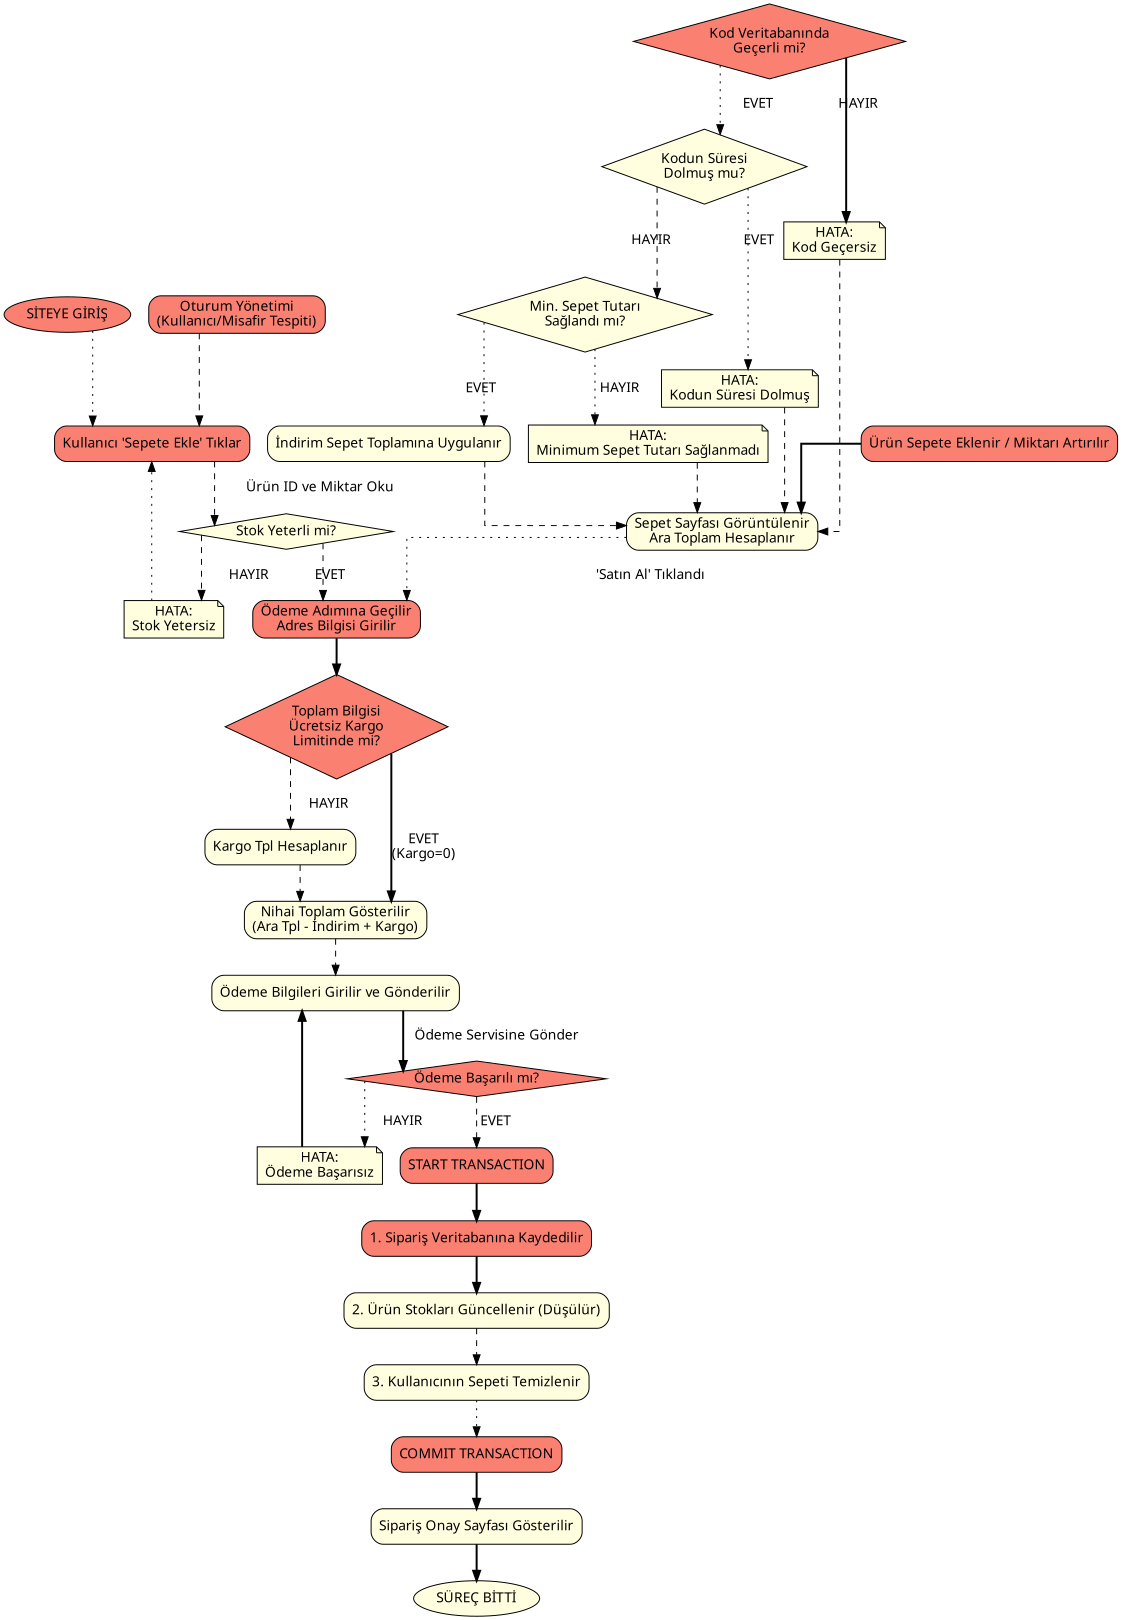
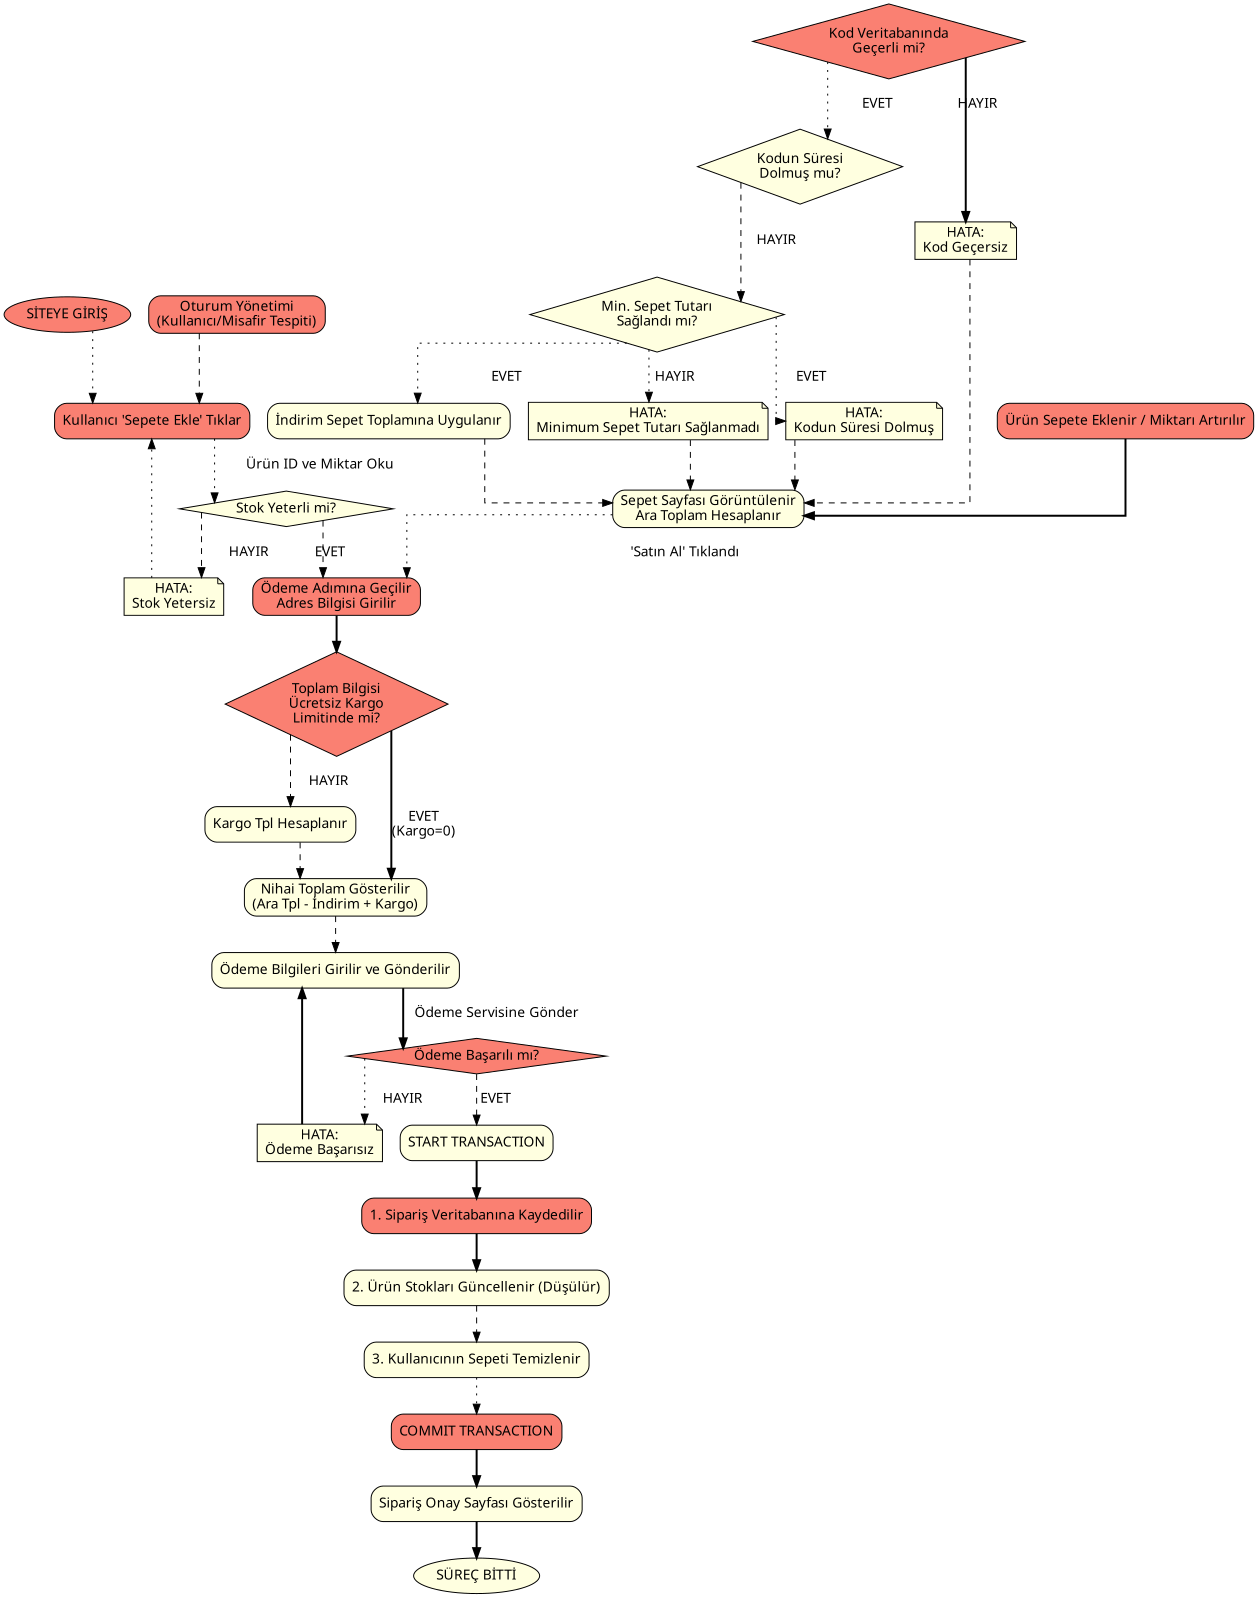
edge "Kodun Süresi Dolmuş mu?" -> "HATA: Kodun Süresi Dolmuş": now "Min. Sepet Tutarı Sağlandı mı?" -> "HATA: Kodun Süresi Dolmuş"
edge "Kullanıcı 'Sepete Ekle' Tıklar" -> "Stok Yeterli mi?": style dashed -> dotted
node "START TRANSACTION": fillcolor salmon -> lightyellow
